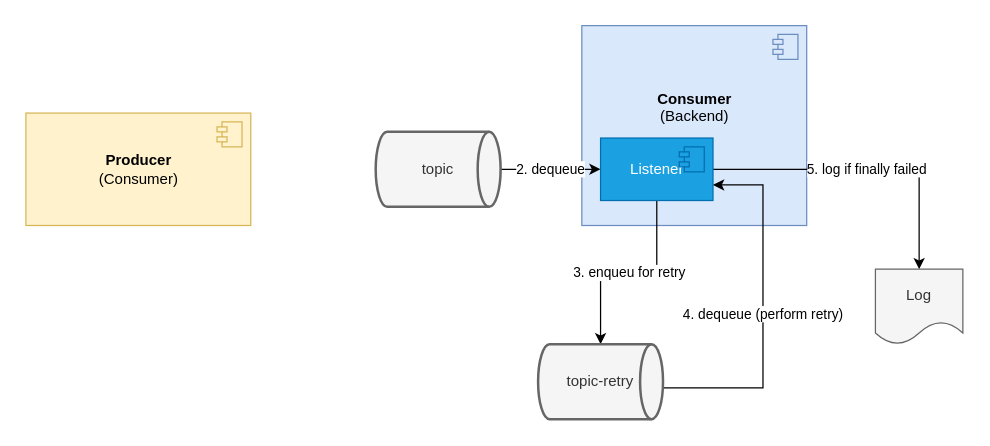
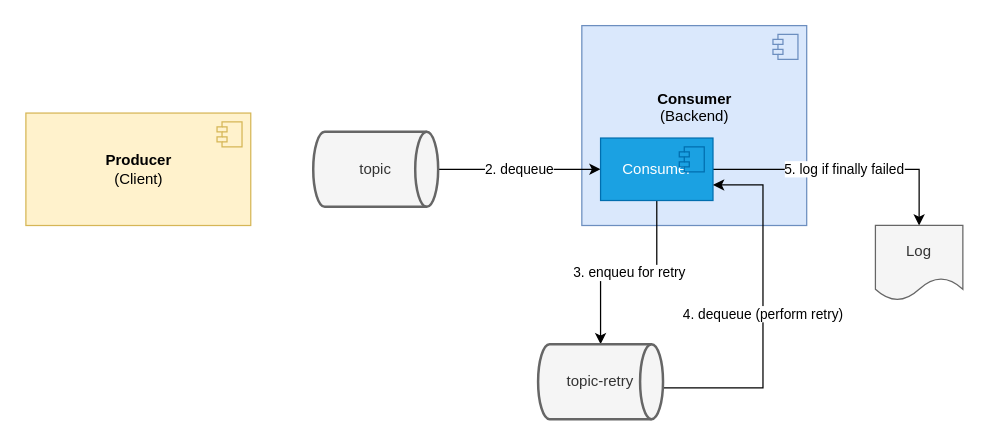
node "Producer (Consumer)": label "Producer (Consumer)" -> "Producer (Client)"
node "topic": moved (438, 169) -> (376, 169)
node "Listener": label "Listener" -> "Consumer"
node "Log": moved (919, 307) -> (919, 263)
